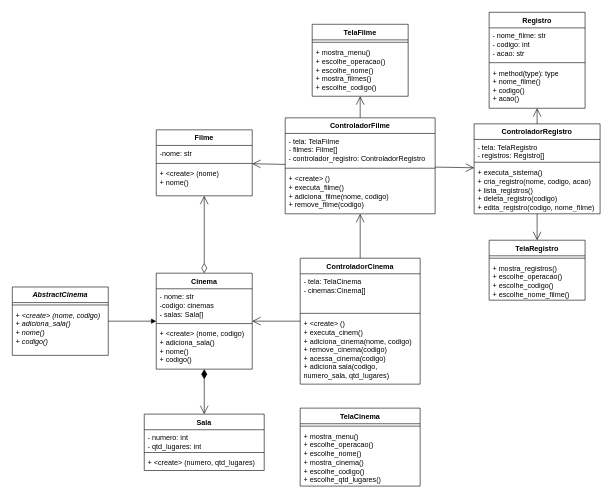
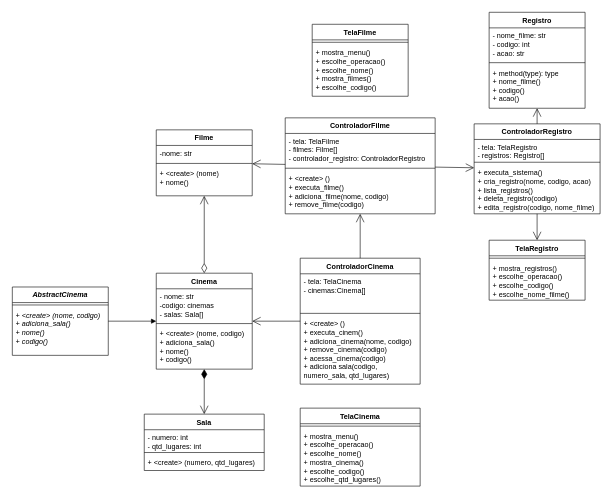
edge "ControladorFilme" -> "TelaFilme": removed
